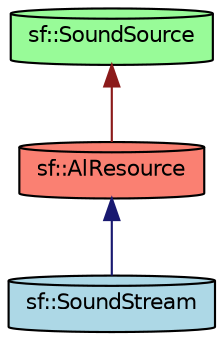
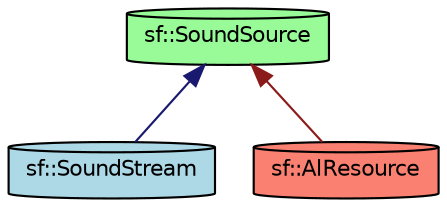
edge "sf::SoundStream" -> "sf::AlResource": now "sf::SoundStream" -> "sf::SoundSource"
